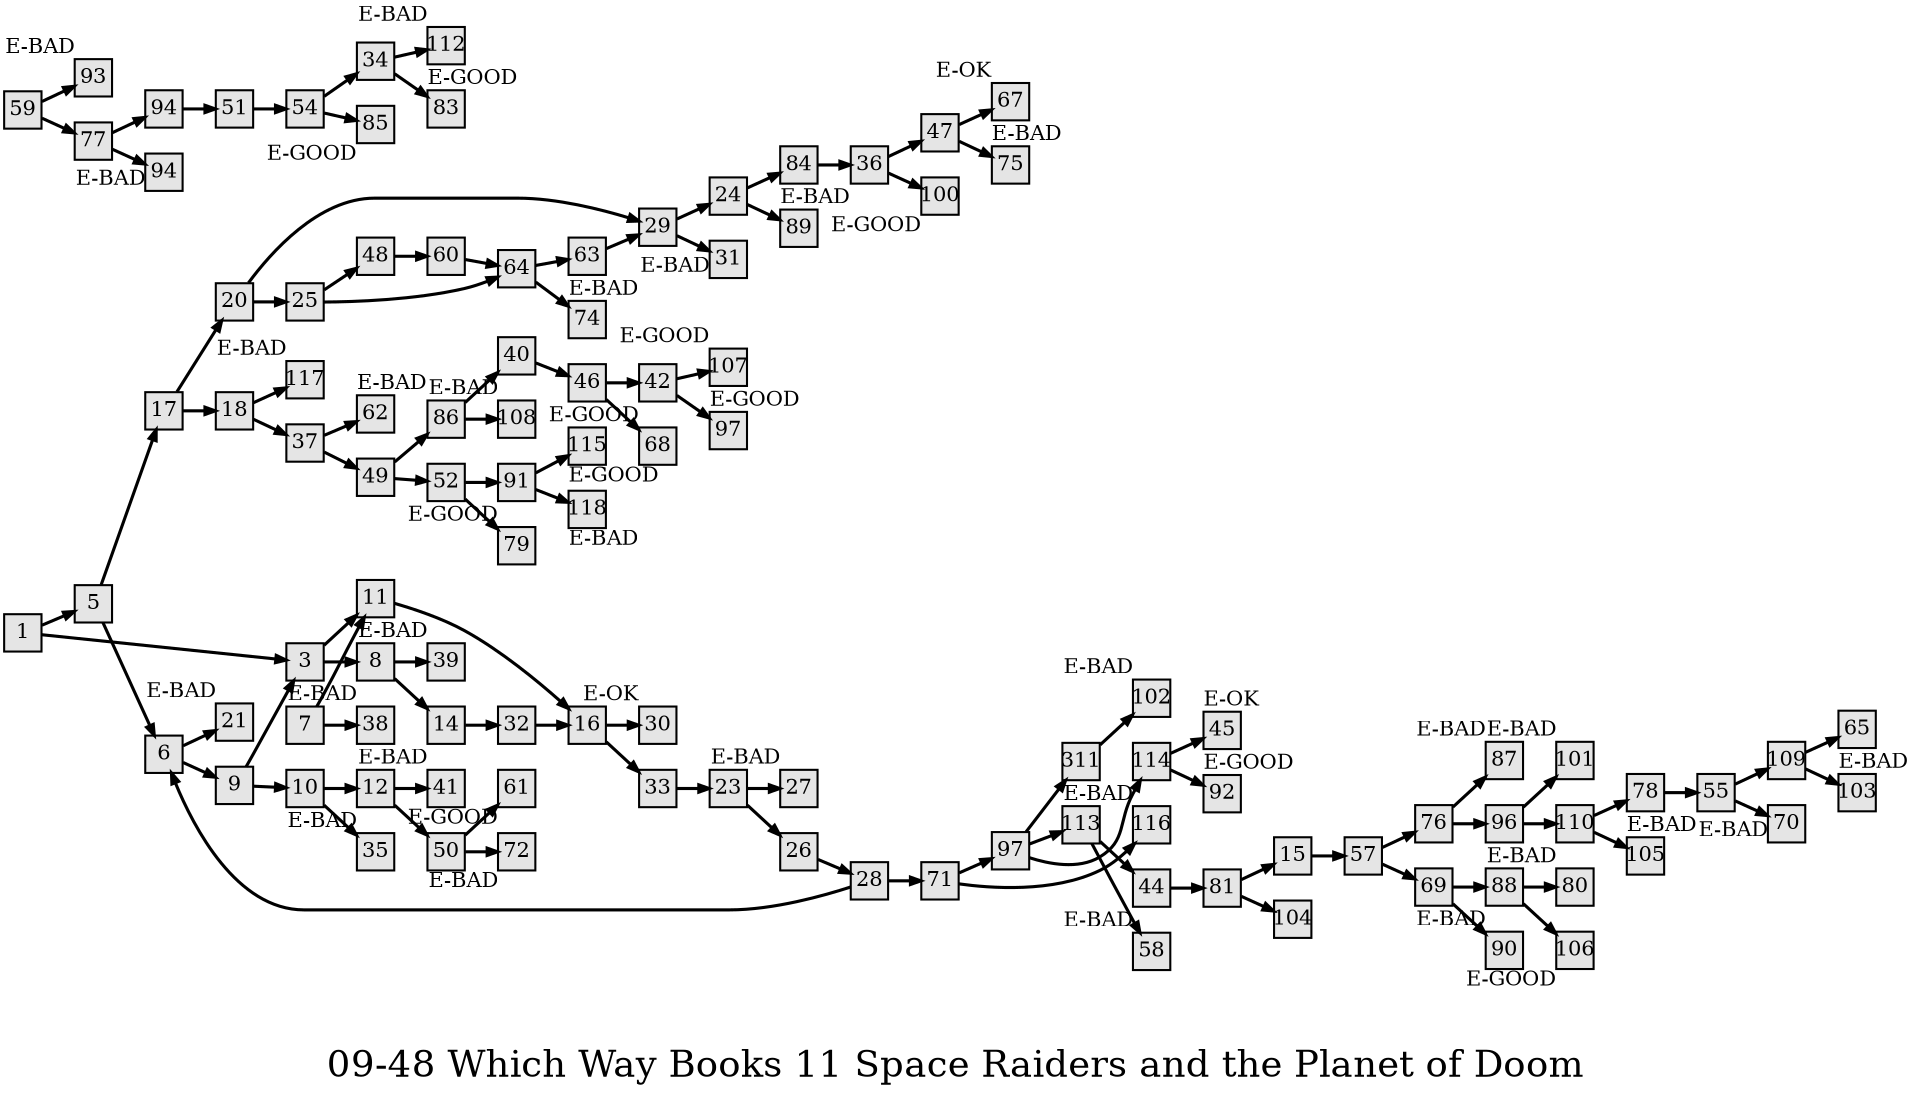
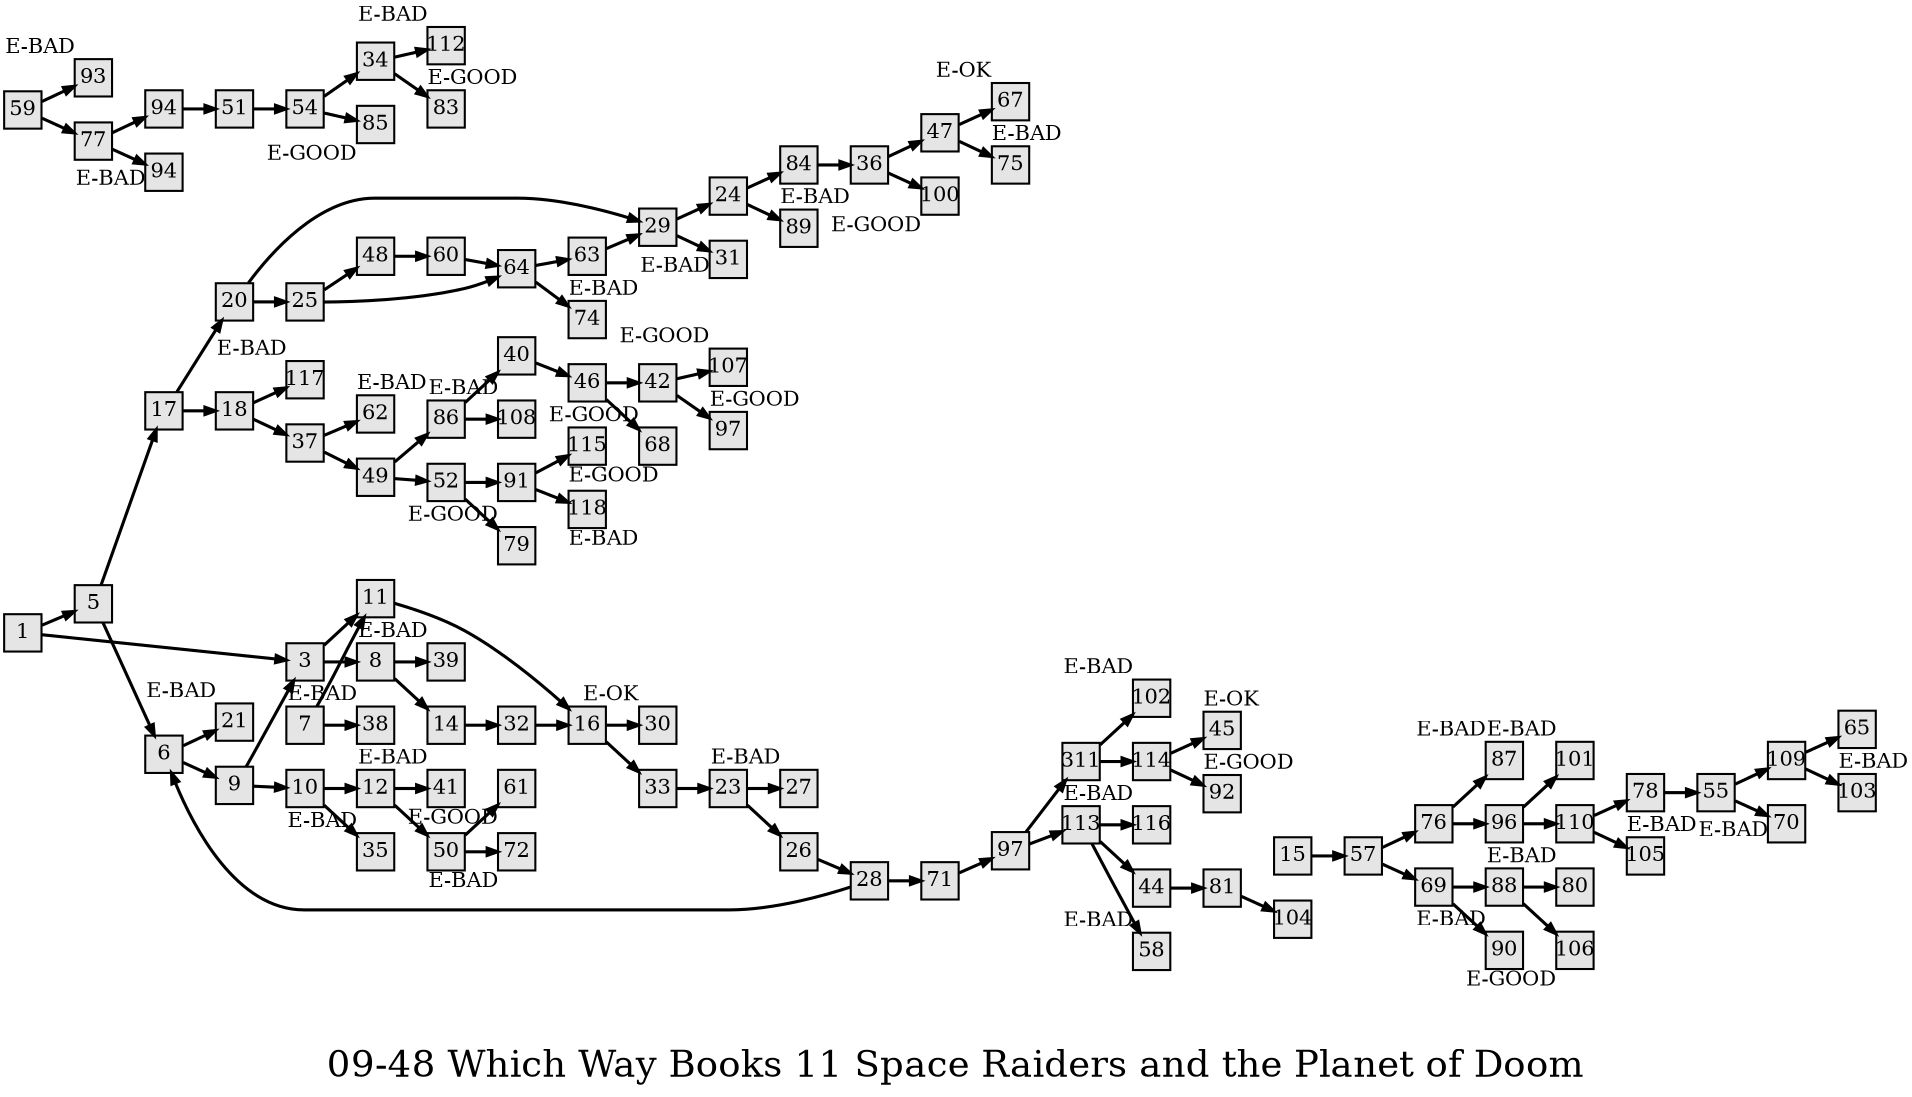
edge "97" -> "114": now "311" -> "114"
edge "81" -> "15": removed
edge "71" -> "116 E-BAD": now "113" -> "116 E-BAD"
